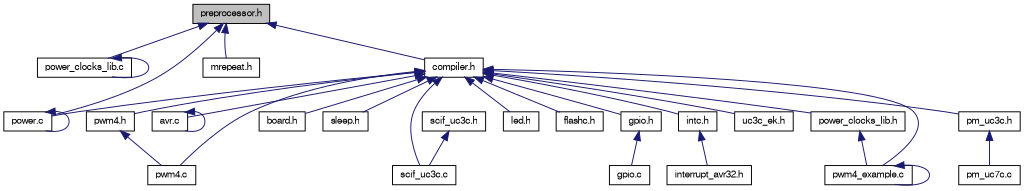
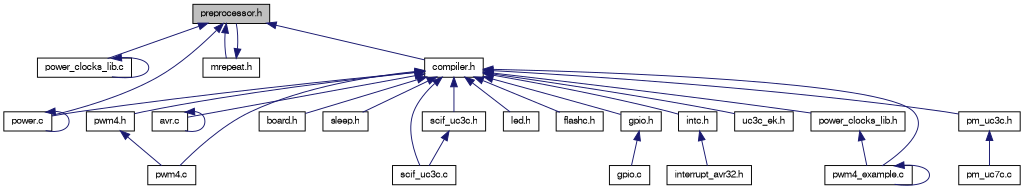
edge "preprocessor.h" -> "mrepeat.h": added
edge "scif_uc3c.h" -> "compiler.h": added
